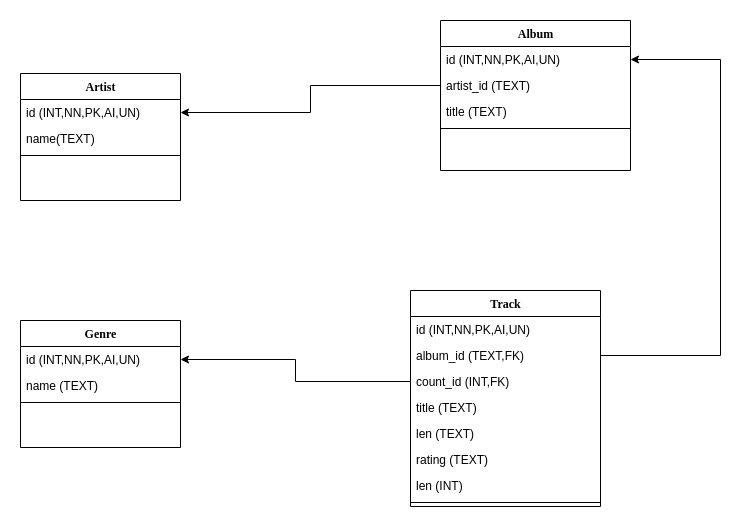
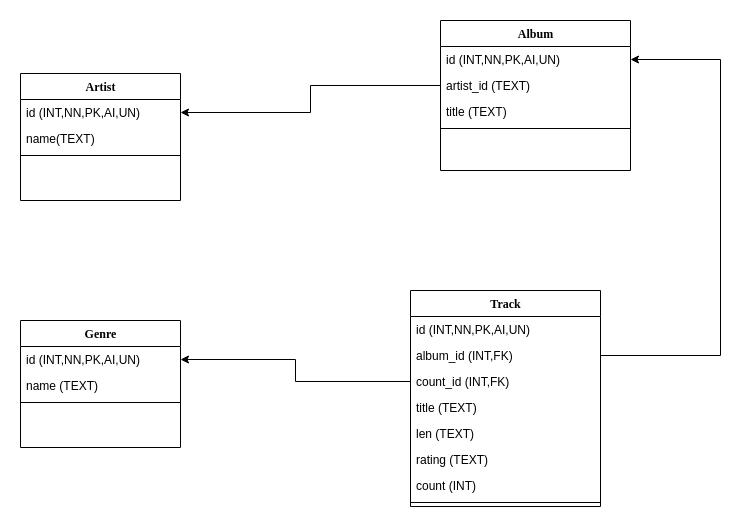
node "album_id (TEXT,FK)": label "album_id (TEXT,FK)" -> "album_id (INT,FK)"
node "len (INT)": label "len (INT)" -> "count (INT)"
